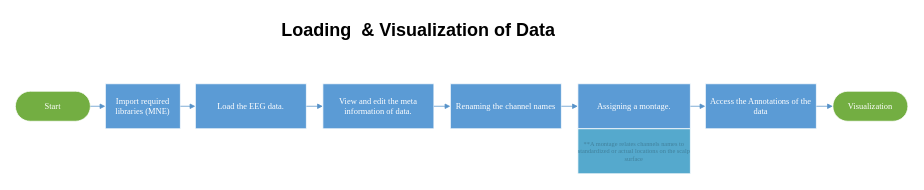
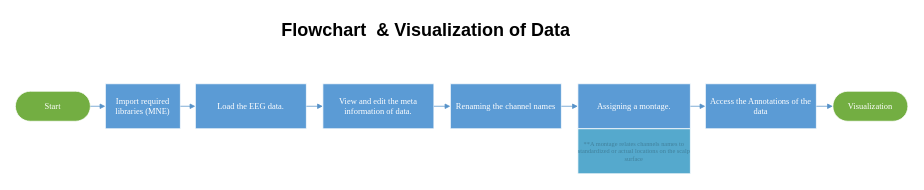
node "Loading & Visualization of Data": label "Loading & Visualization of Data" -> "Flowchart & Visualization of Data"
